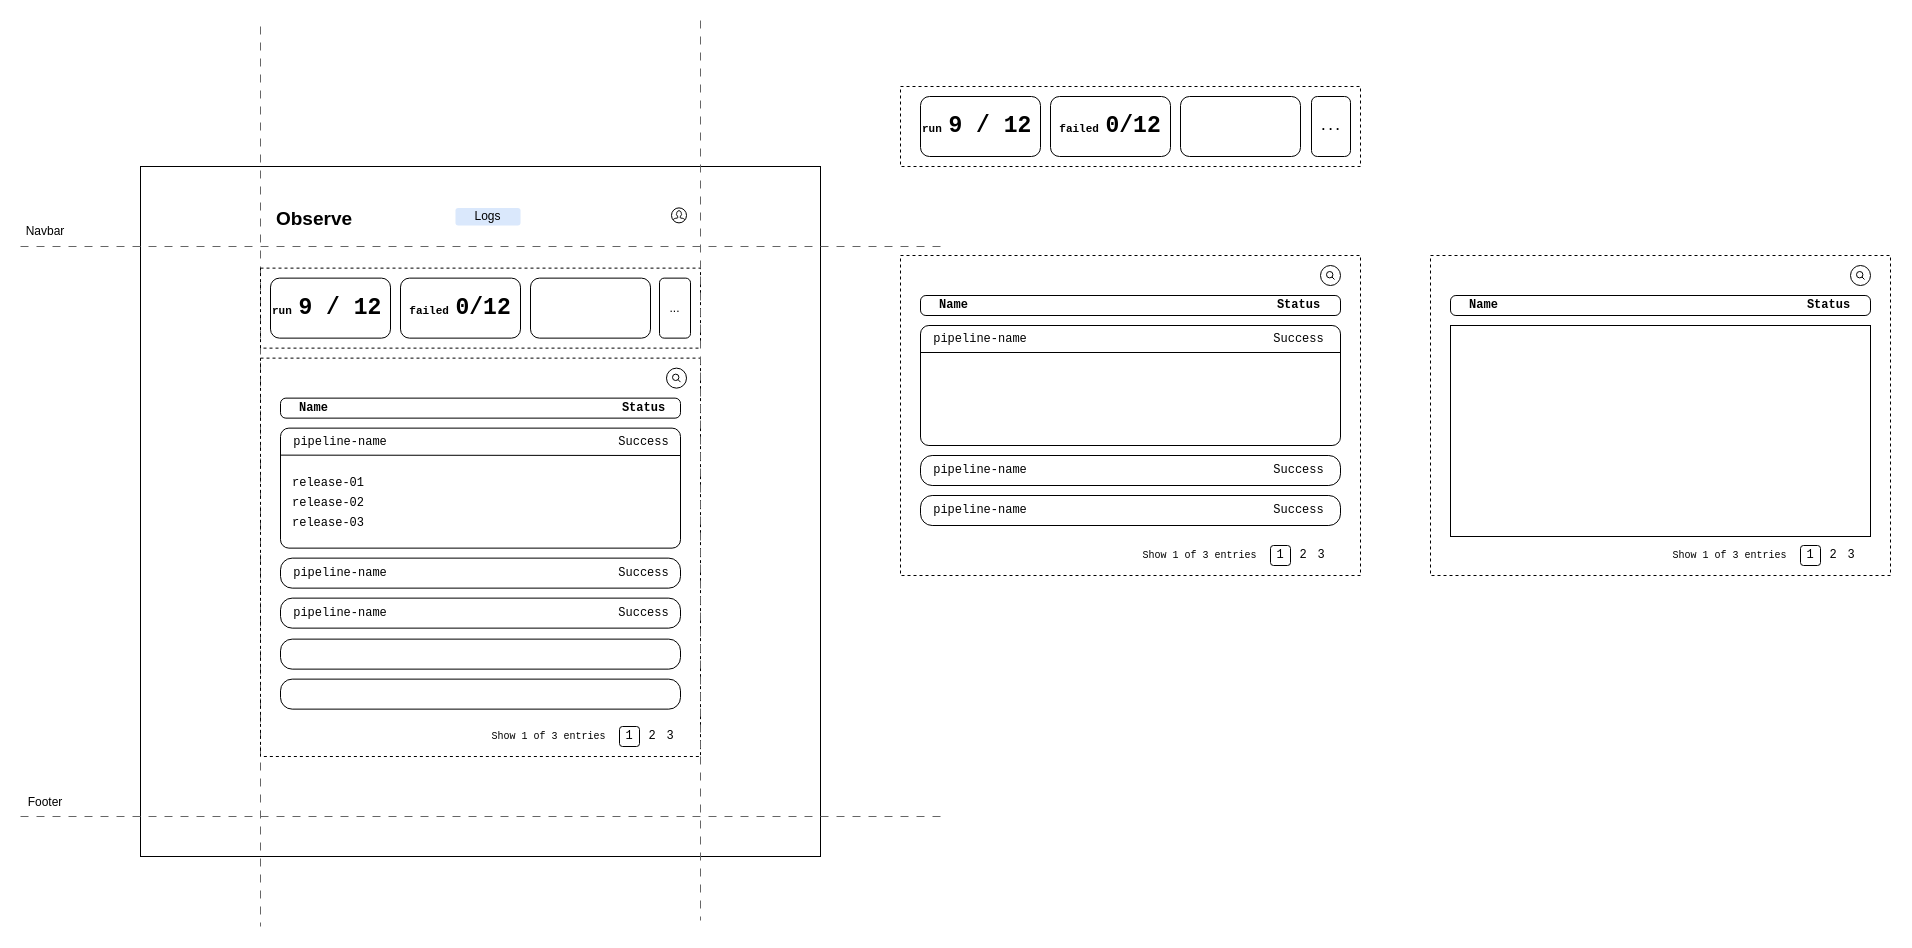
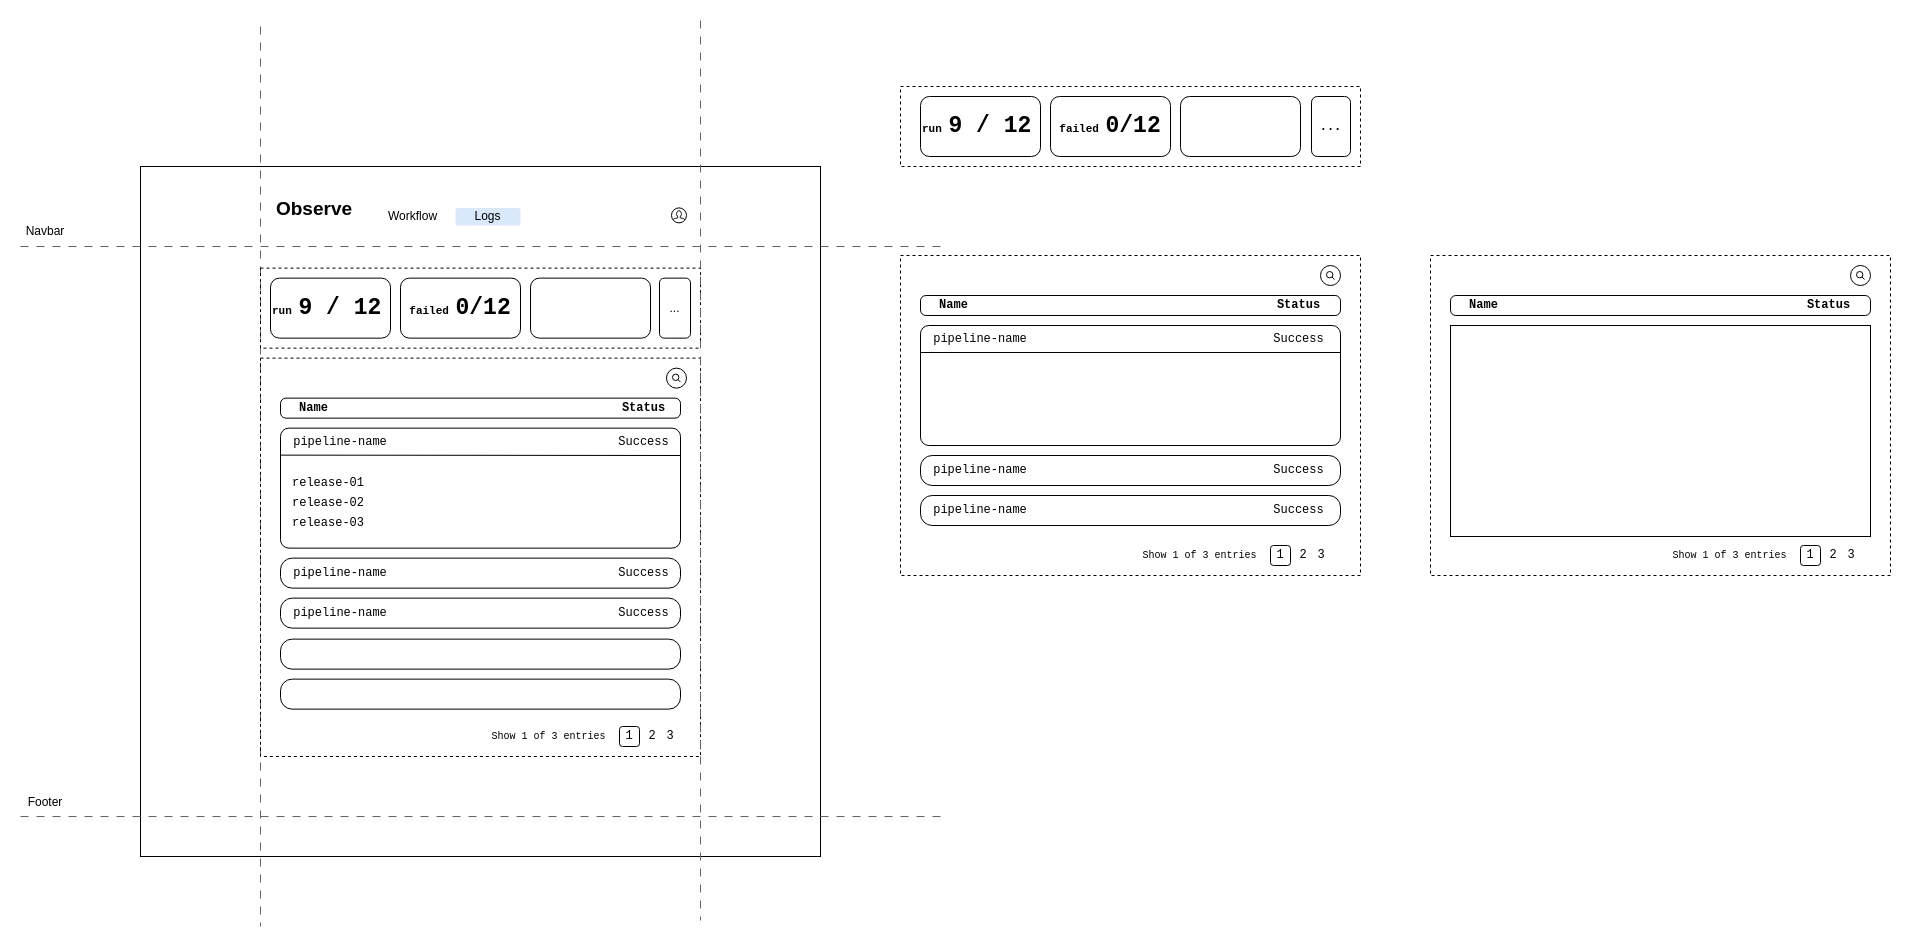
node "Workflow": added
node "Observe": moved (314, 219) -> (314, 209)
